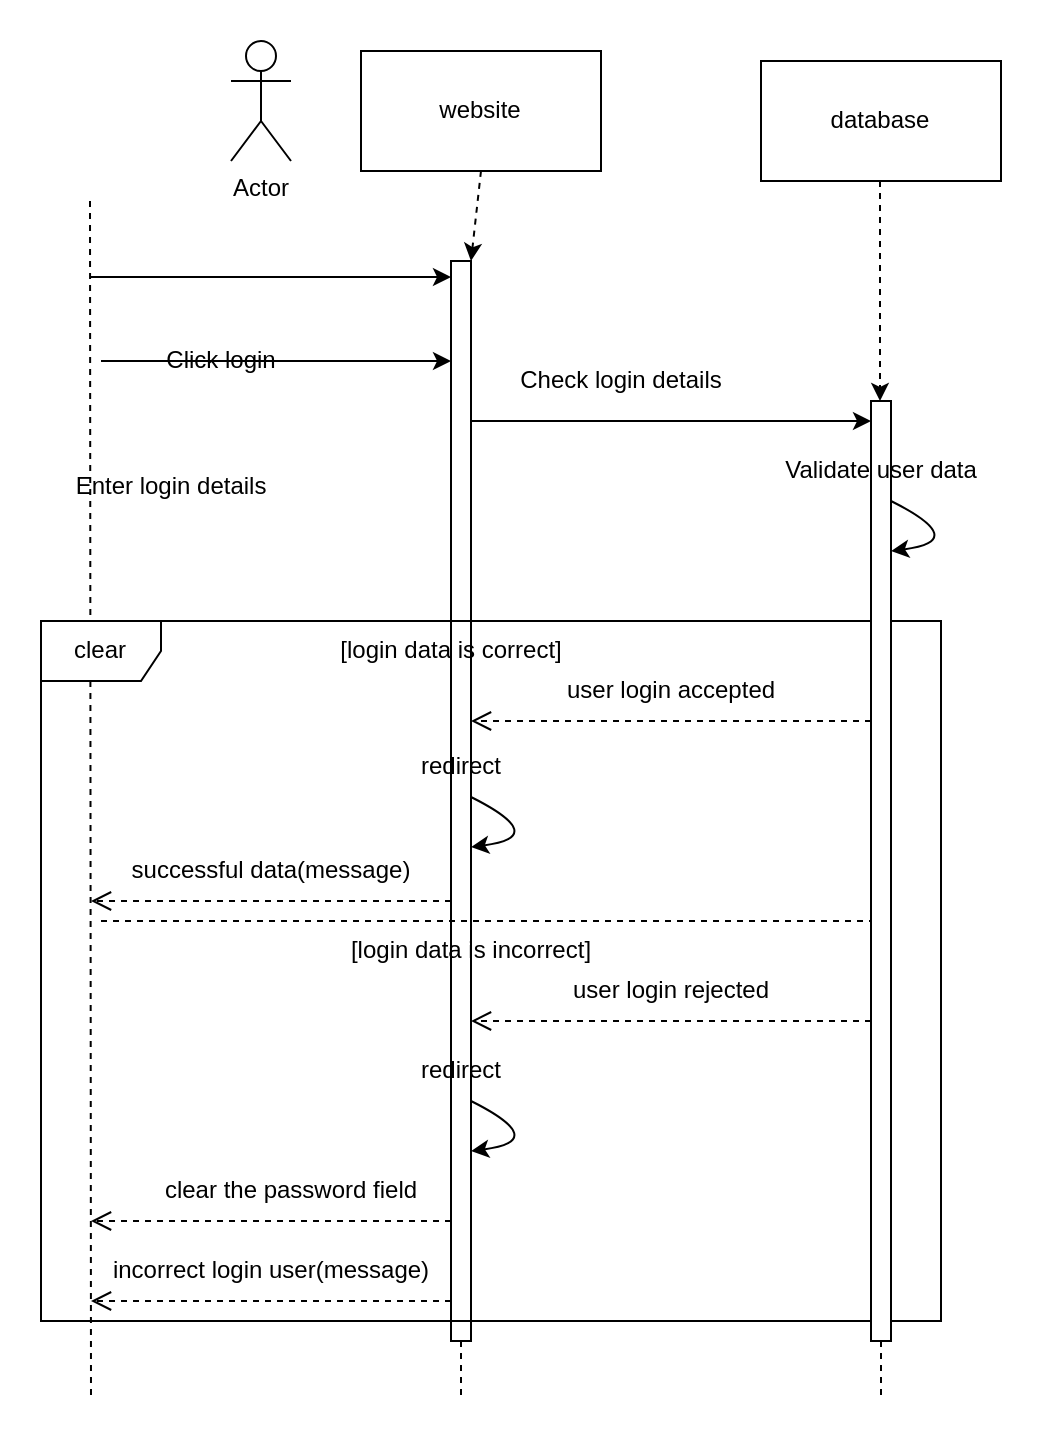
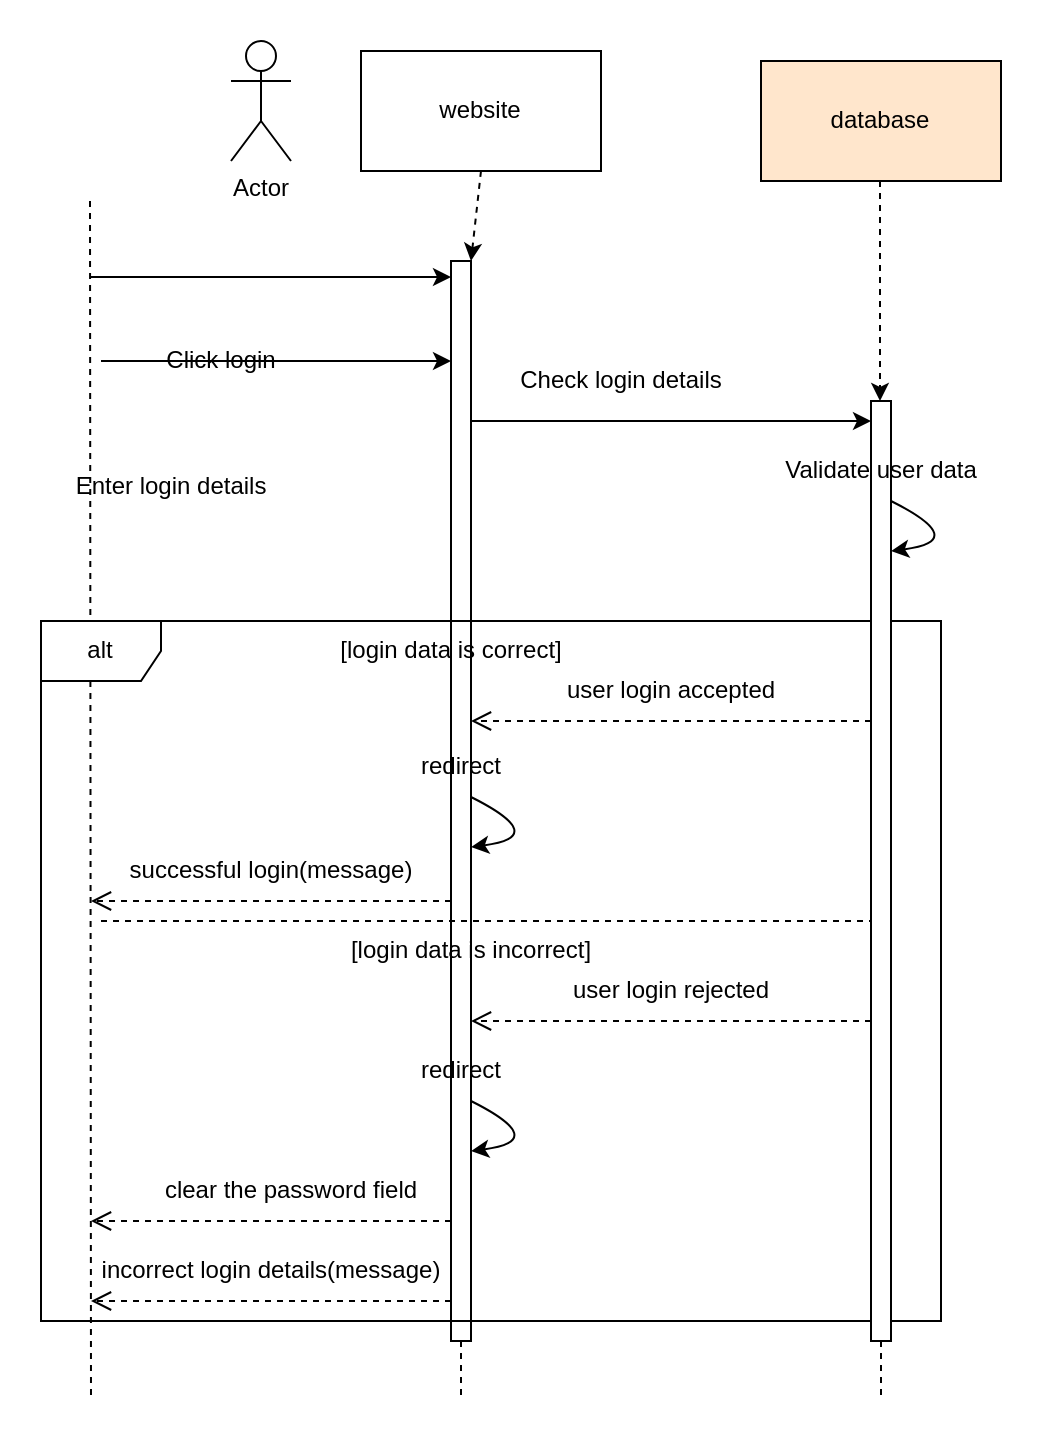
node "database": fillcolor #ffffff -> #ffe6cc
node "clear": label "clear" -> "alt"
node "successful data(message)": label "successful data(message)" -> "successful login(message)"
node "incorrect login user(message)": label "incorrect login user(message)" -> "incorrect login details(message)"
